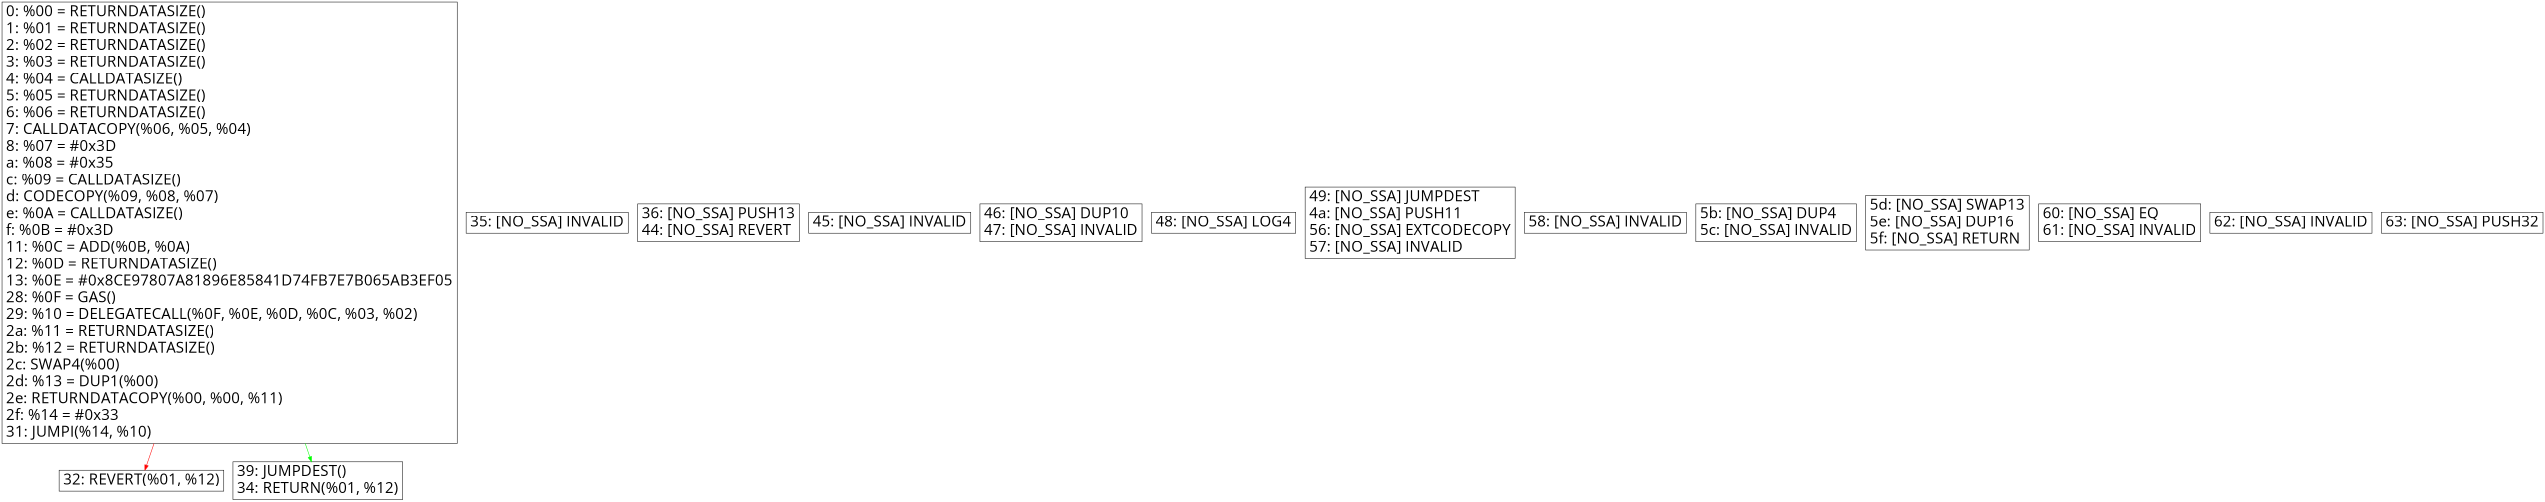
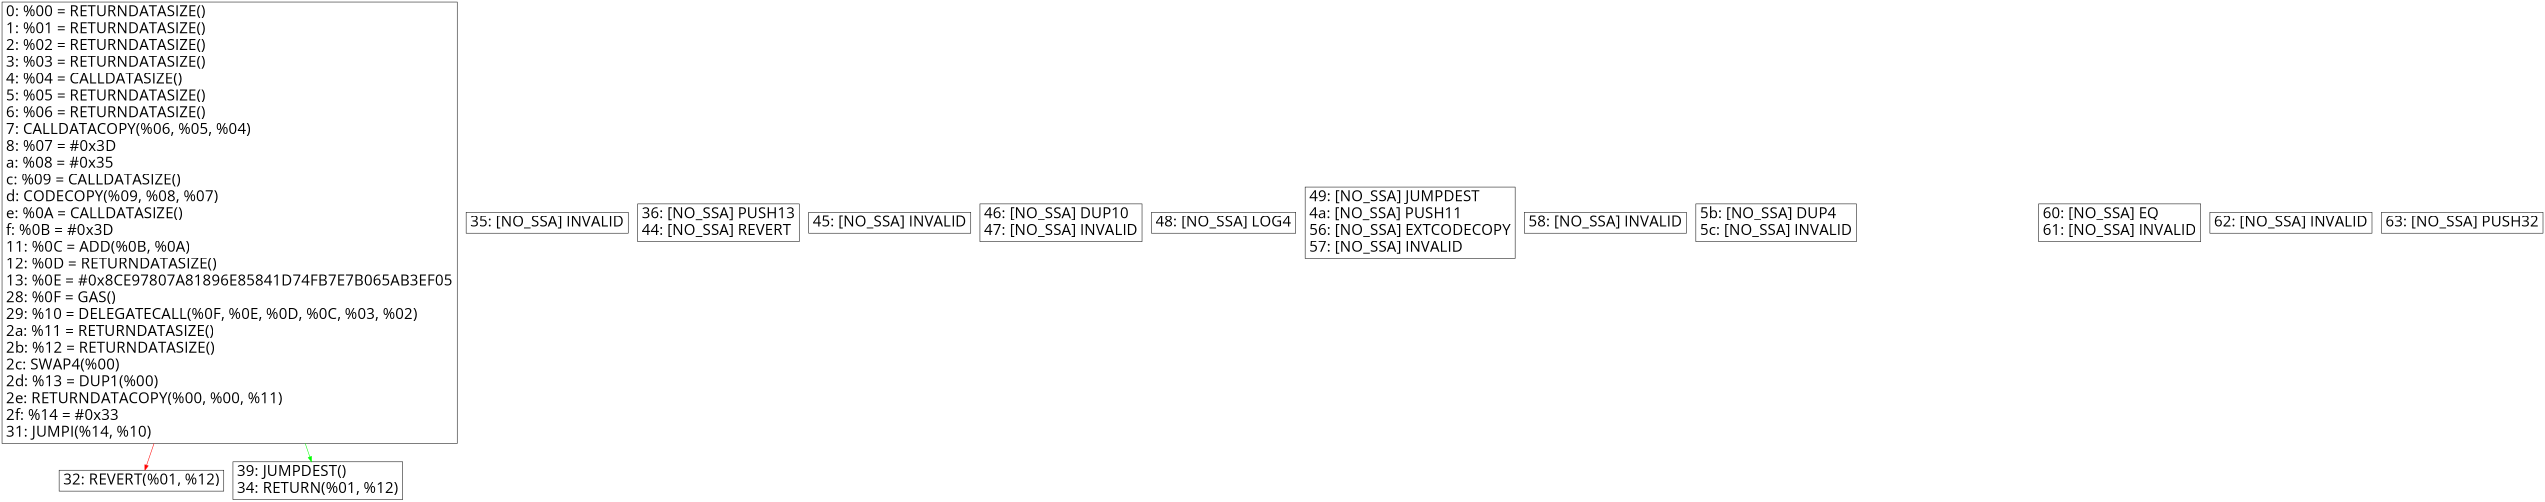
node "5d: [NO_SSA] SWAP13 5e: [NO_SSA] DUP16 5f: [NO_SSA] RETURN": removed
